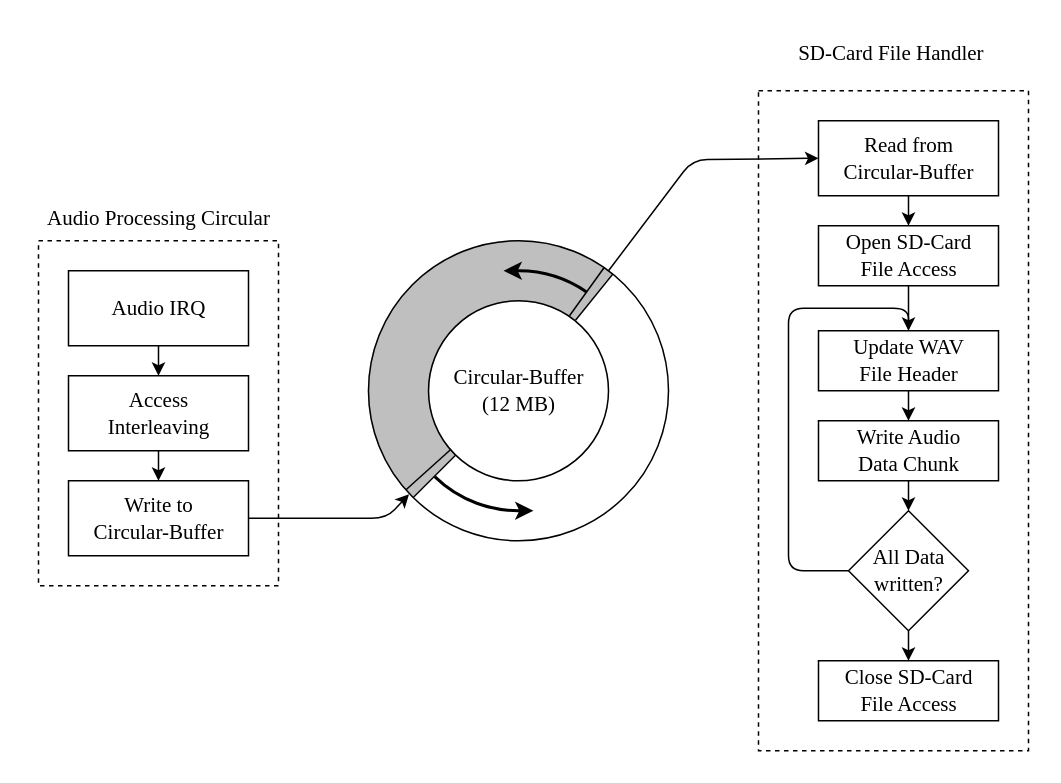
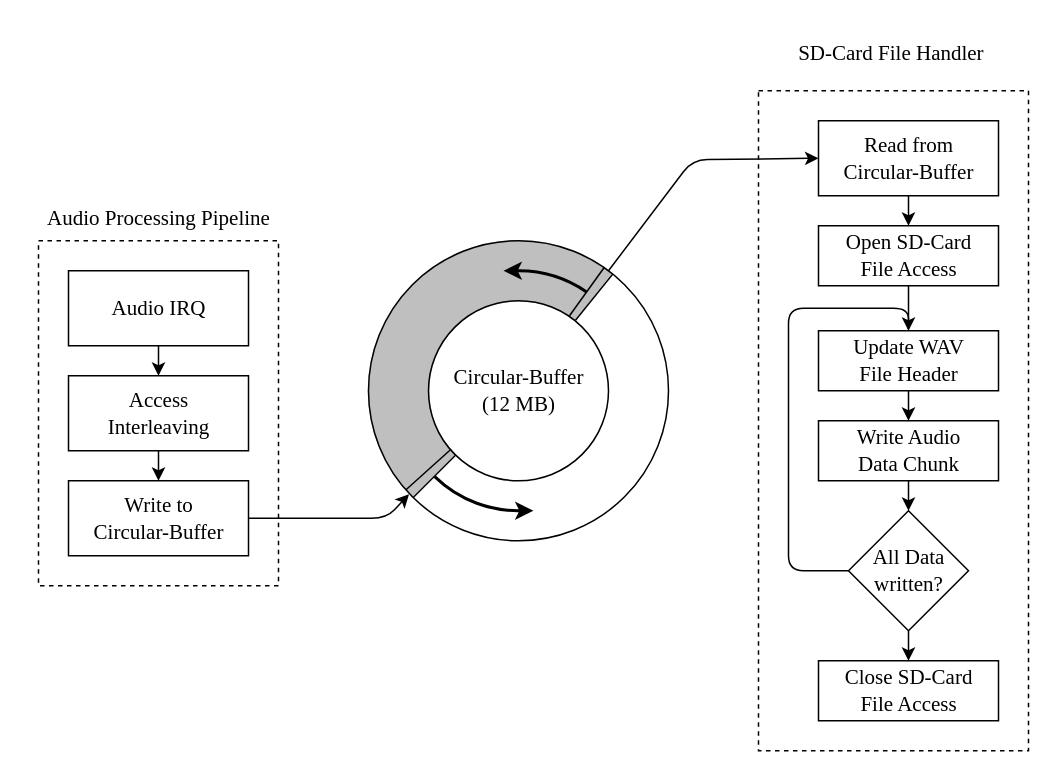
node "Audio Processing Circular": label "Audio Processing Circular" -> "Audio Processing Pipeline"
